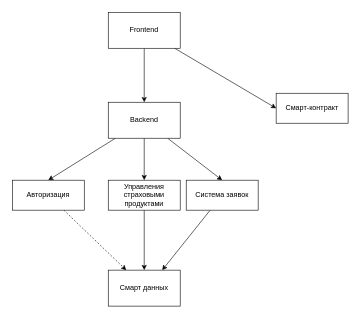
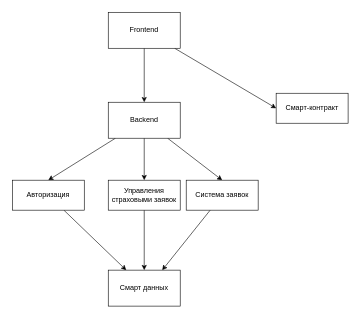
node "Управления страховыми продуктами": label "Управления страховыми продуктами" -> "Управления страховыми заявок"
edge "Авторизация" -> "Смарт данных": style dashed -> solid
